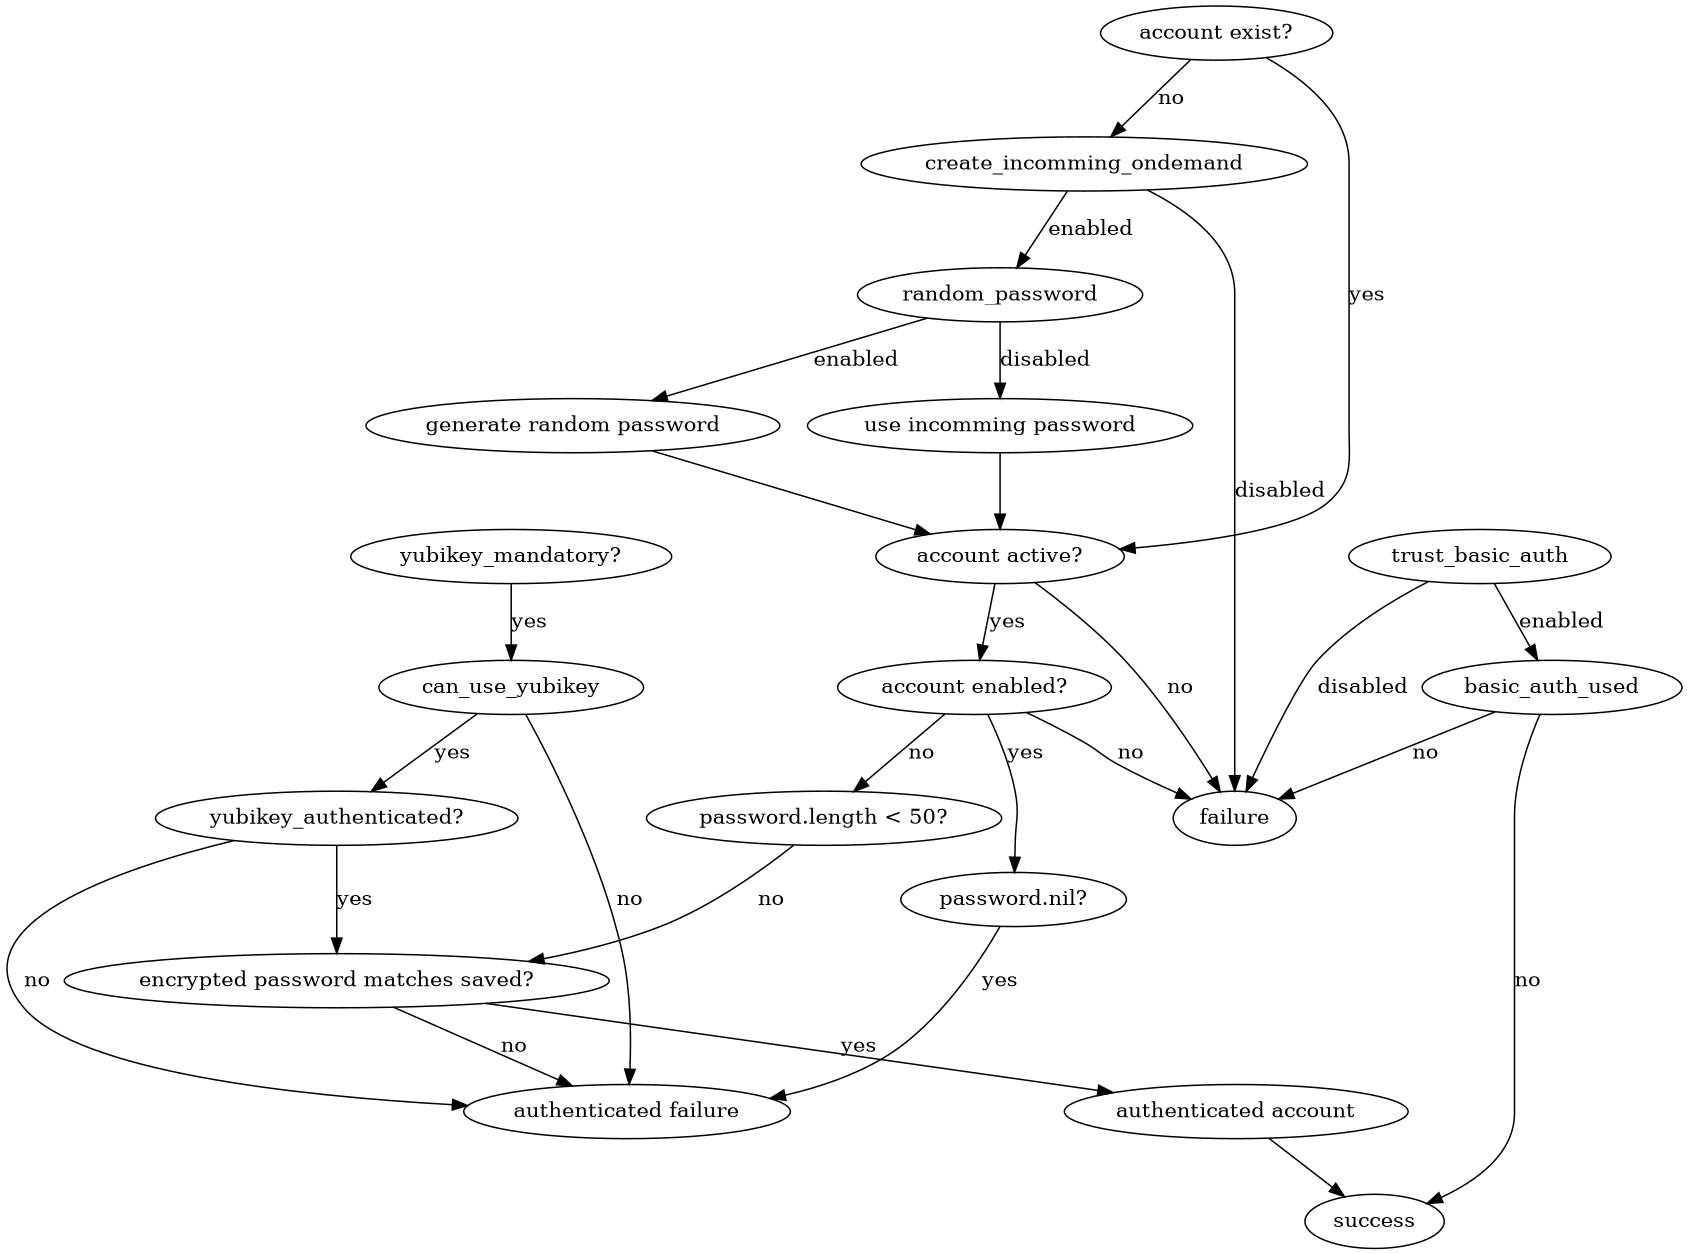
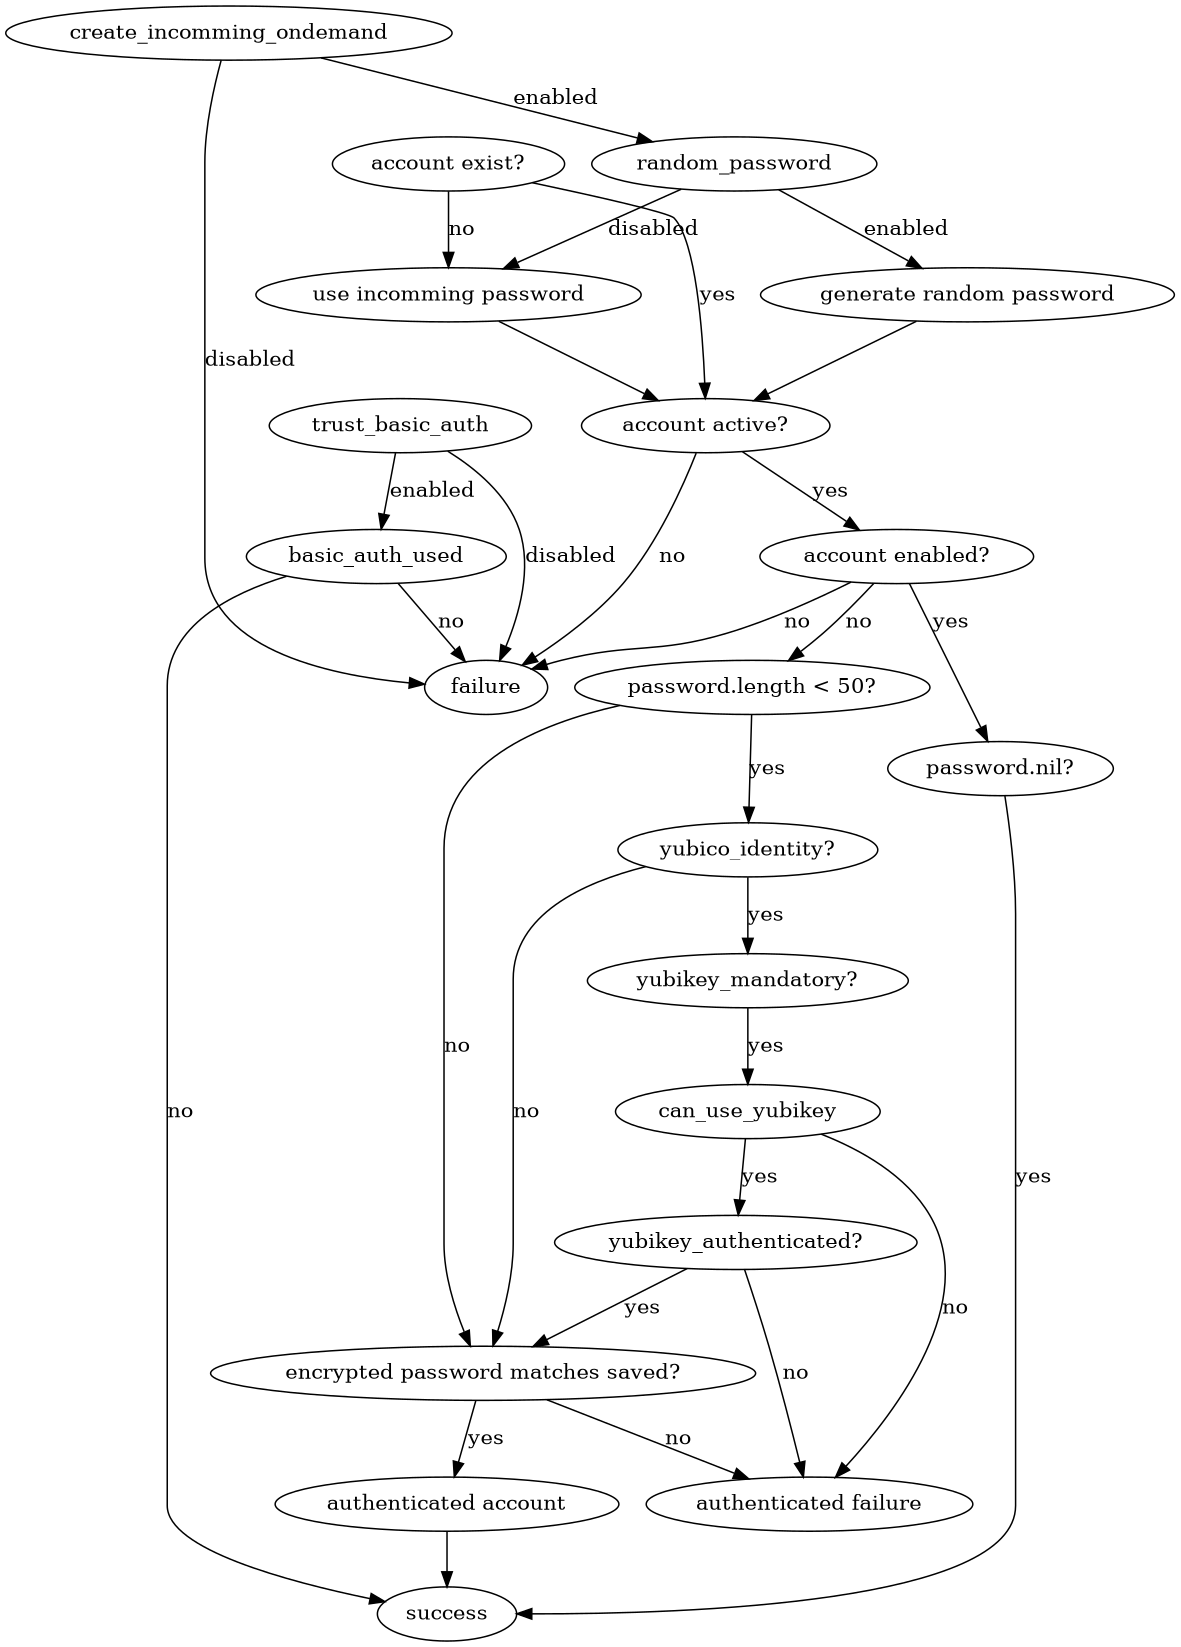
edge "account exist?" -> "create_incomming_ondemand": now "account exist?" -> "use incomming password"
node "yubico_identity?": added
edge "password.nil?" -> "authenticated failure": now "password.nil?" -> "success"
